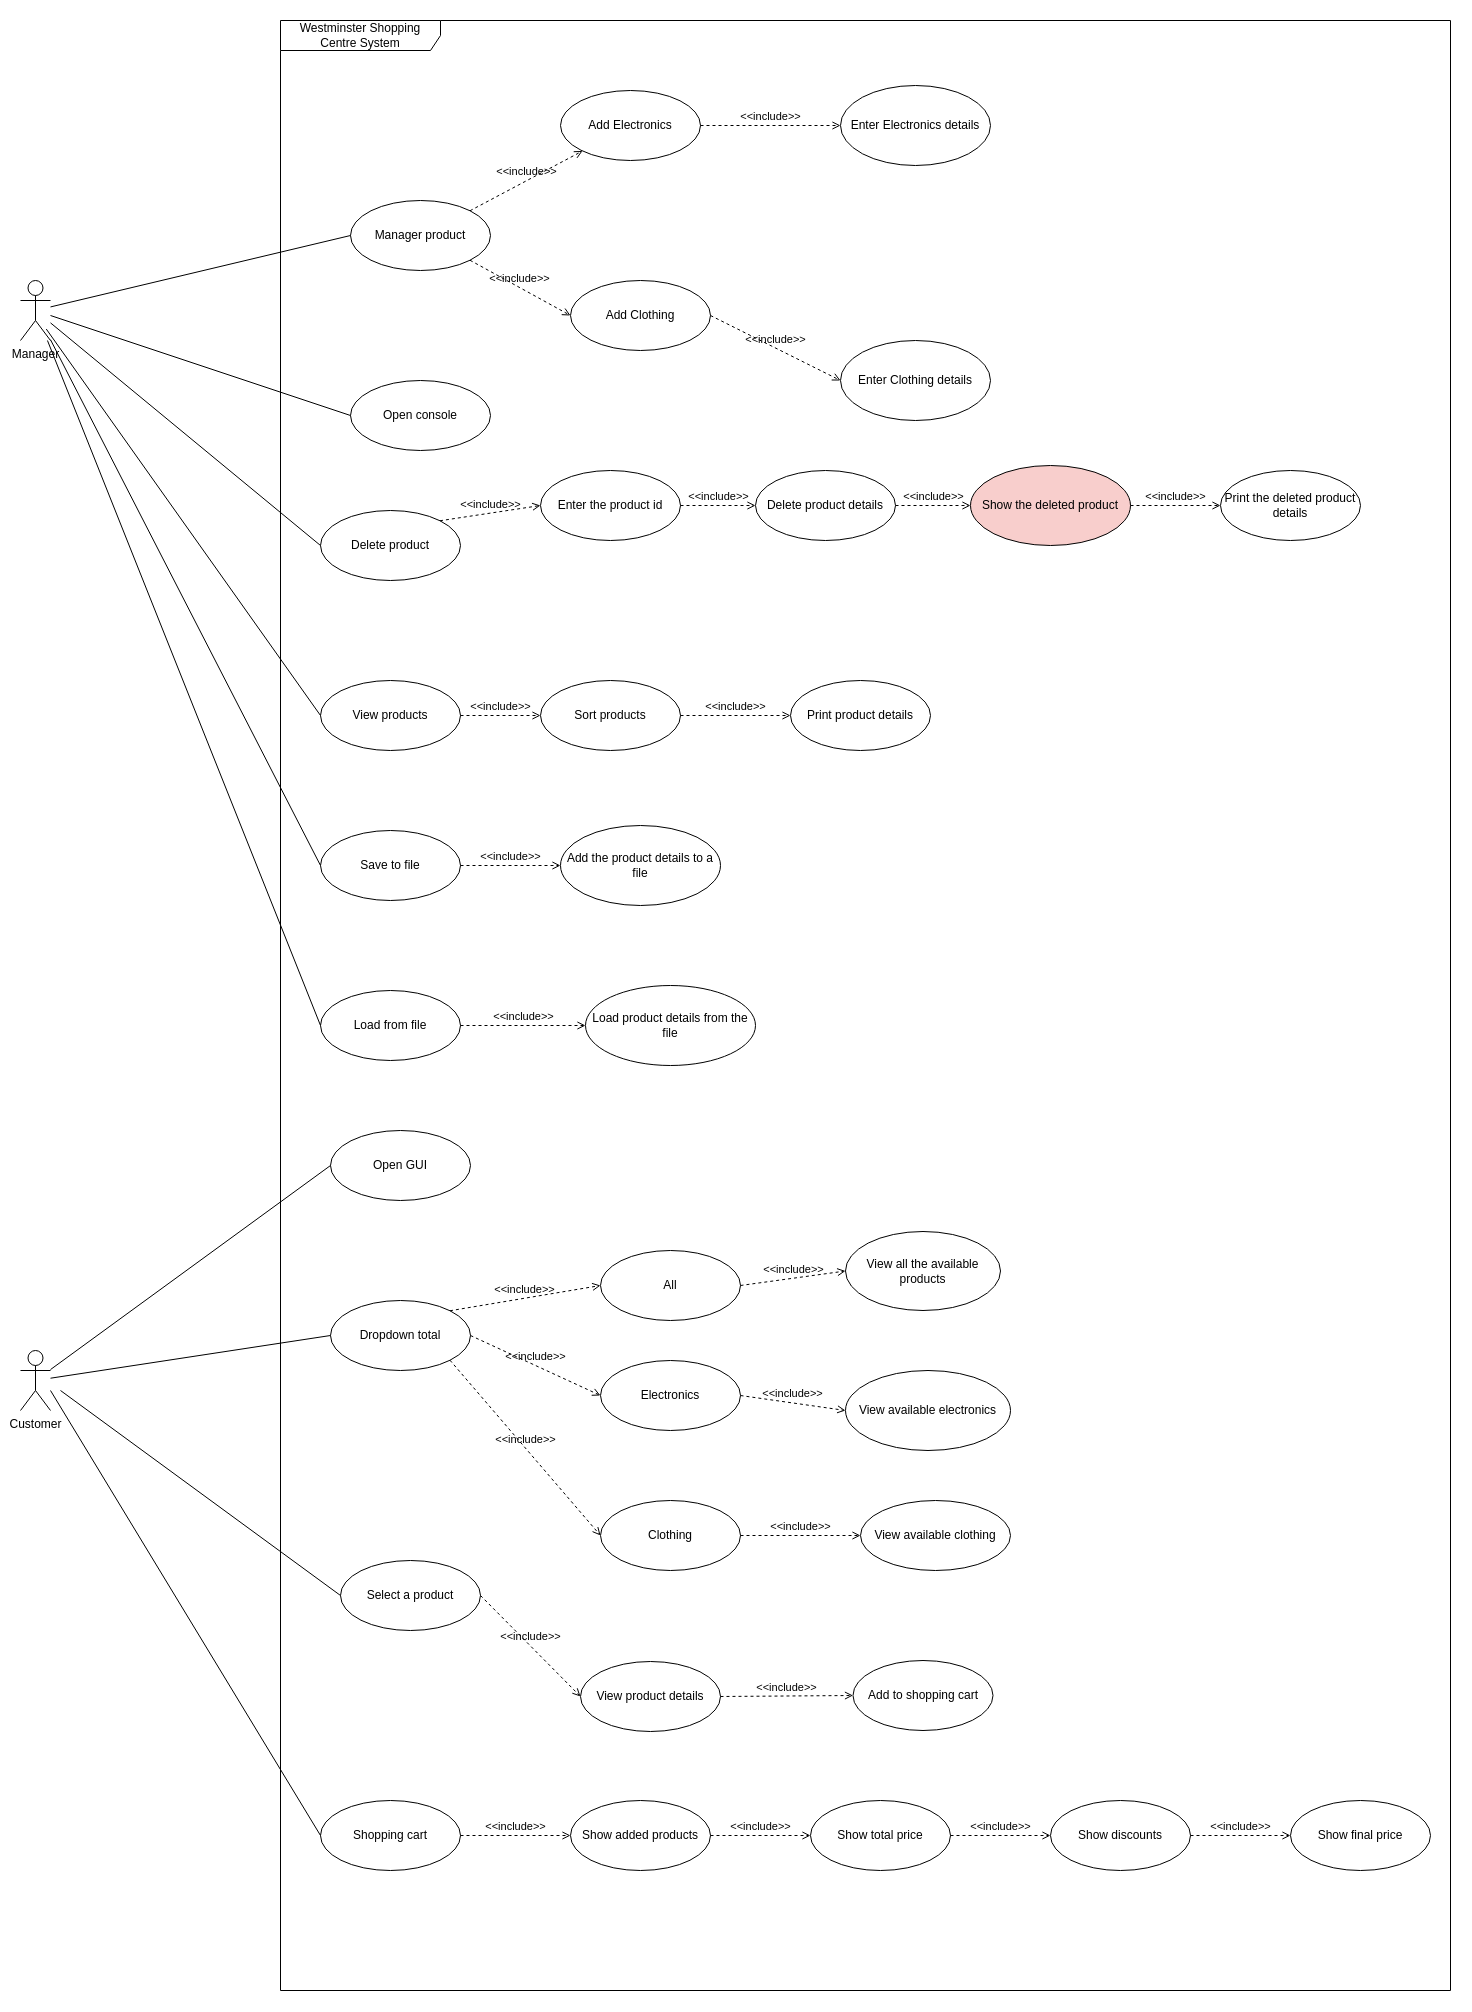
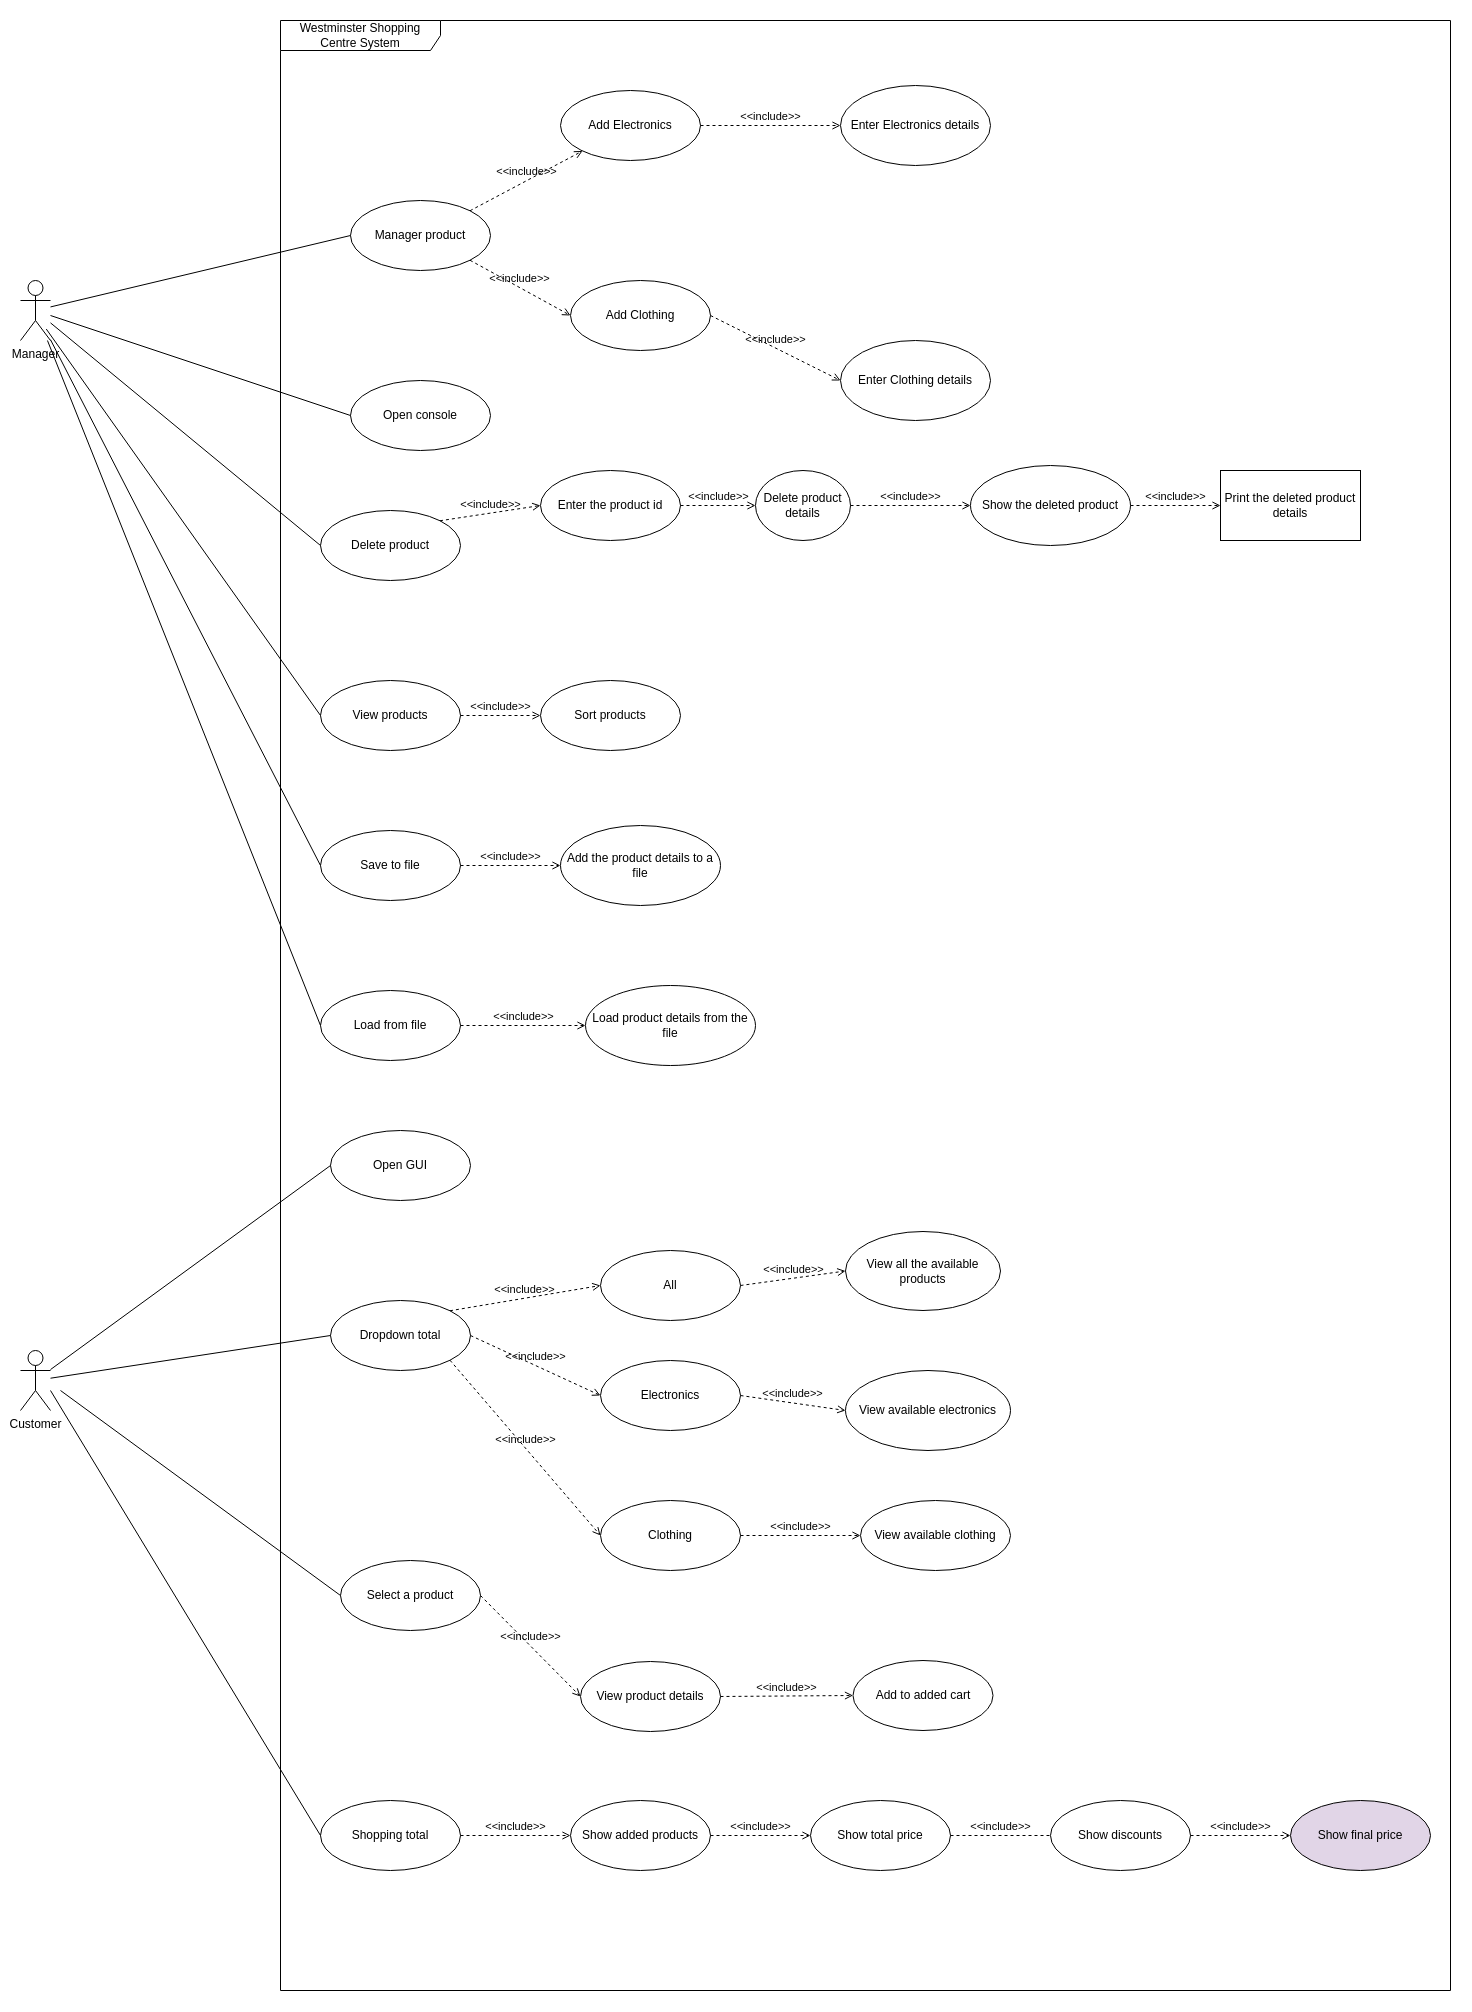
node "Delete product details": size 140x70 -> 95x70
node "Show the deleted product": fillcolor #f8cecc -> #ffffff
node "Print the deleted product details": shape ellipse -> rectangle
edge "Sort products" -> "Print product details": removed, label "<<include>>"
node "Print product details": removed
node "Add to shopping cart": label "Add to shopping cart" -> "Add to added cart"
node "Shopping cart": label "Shopping cart" -> "Shopping total"
edge "Show total price" -> "Show discounts": arrowhead open -> none
node "Show final price": fillcolor #ffffff -> #e1d5e7
